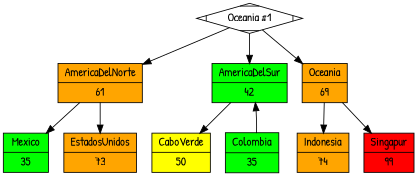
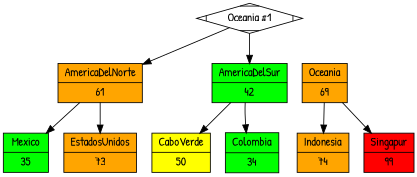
edge "Oceania #1" -> "Oceania": removed
edge "Colombia" -> "AmericaDelSur": reversed
node "Colombia": text "35" -> "34"
